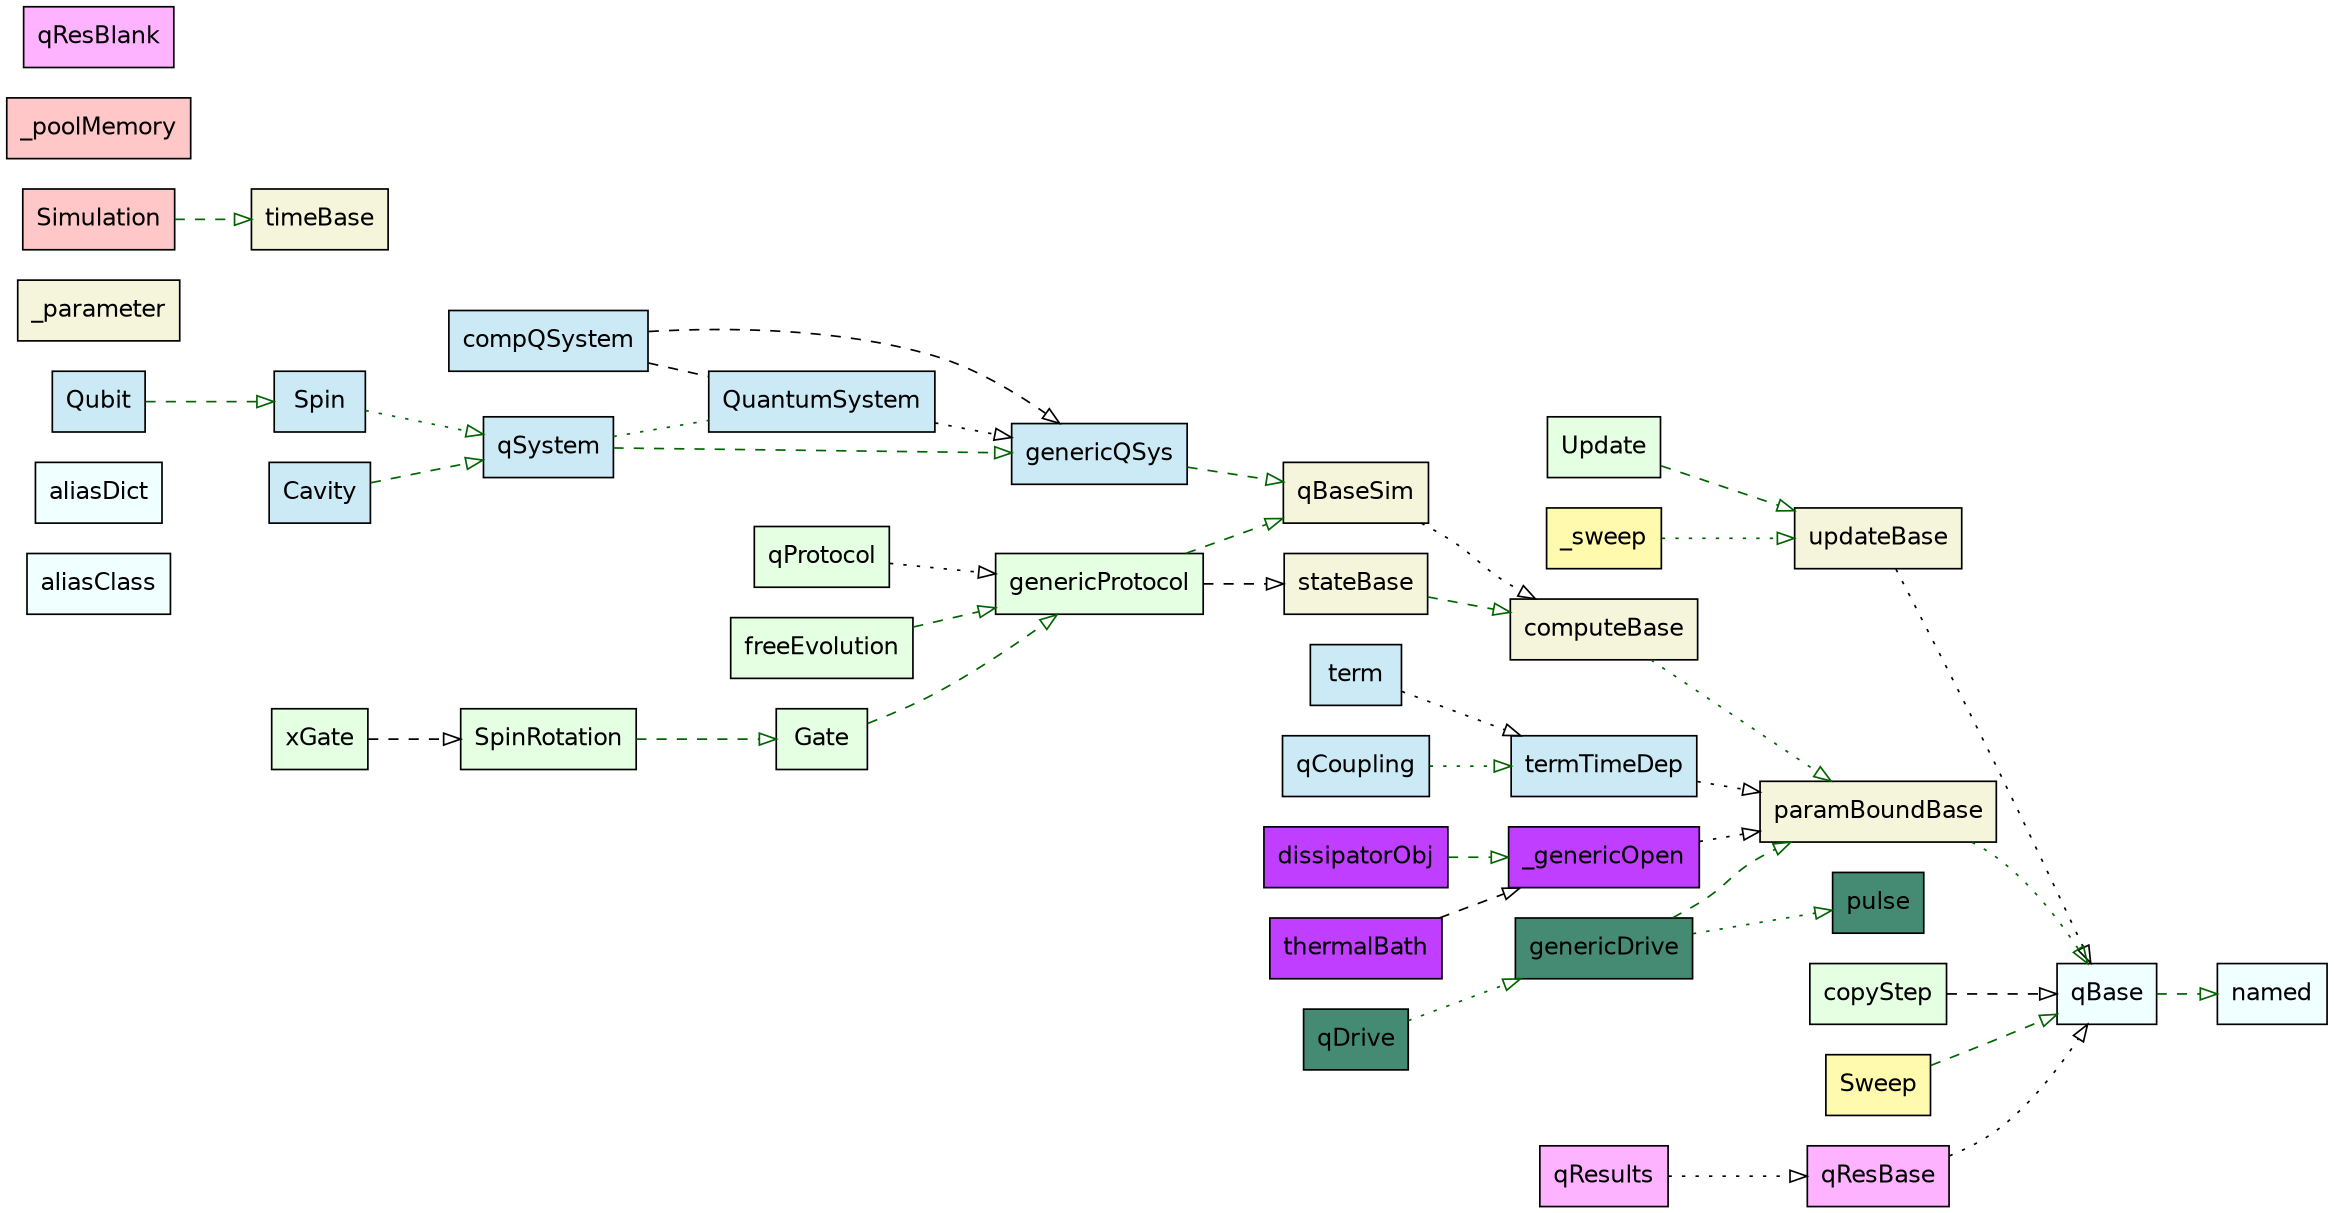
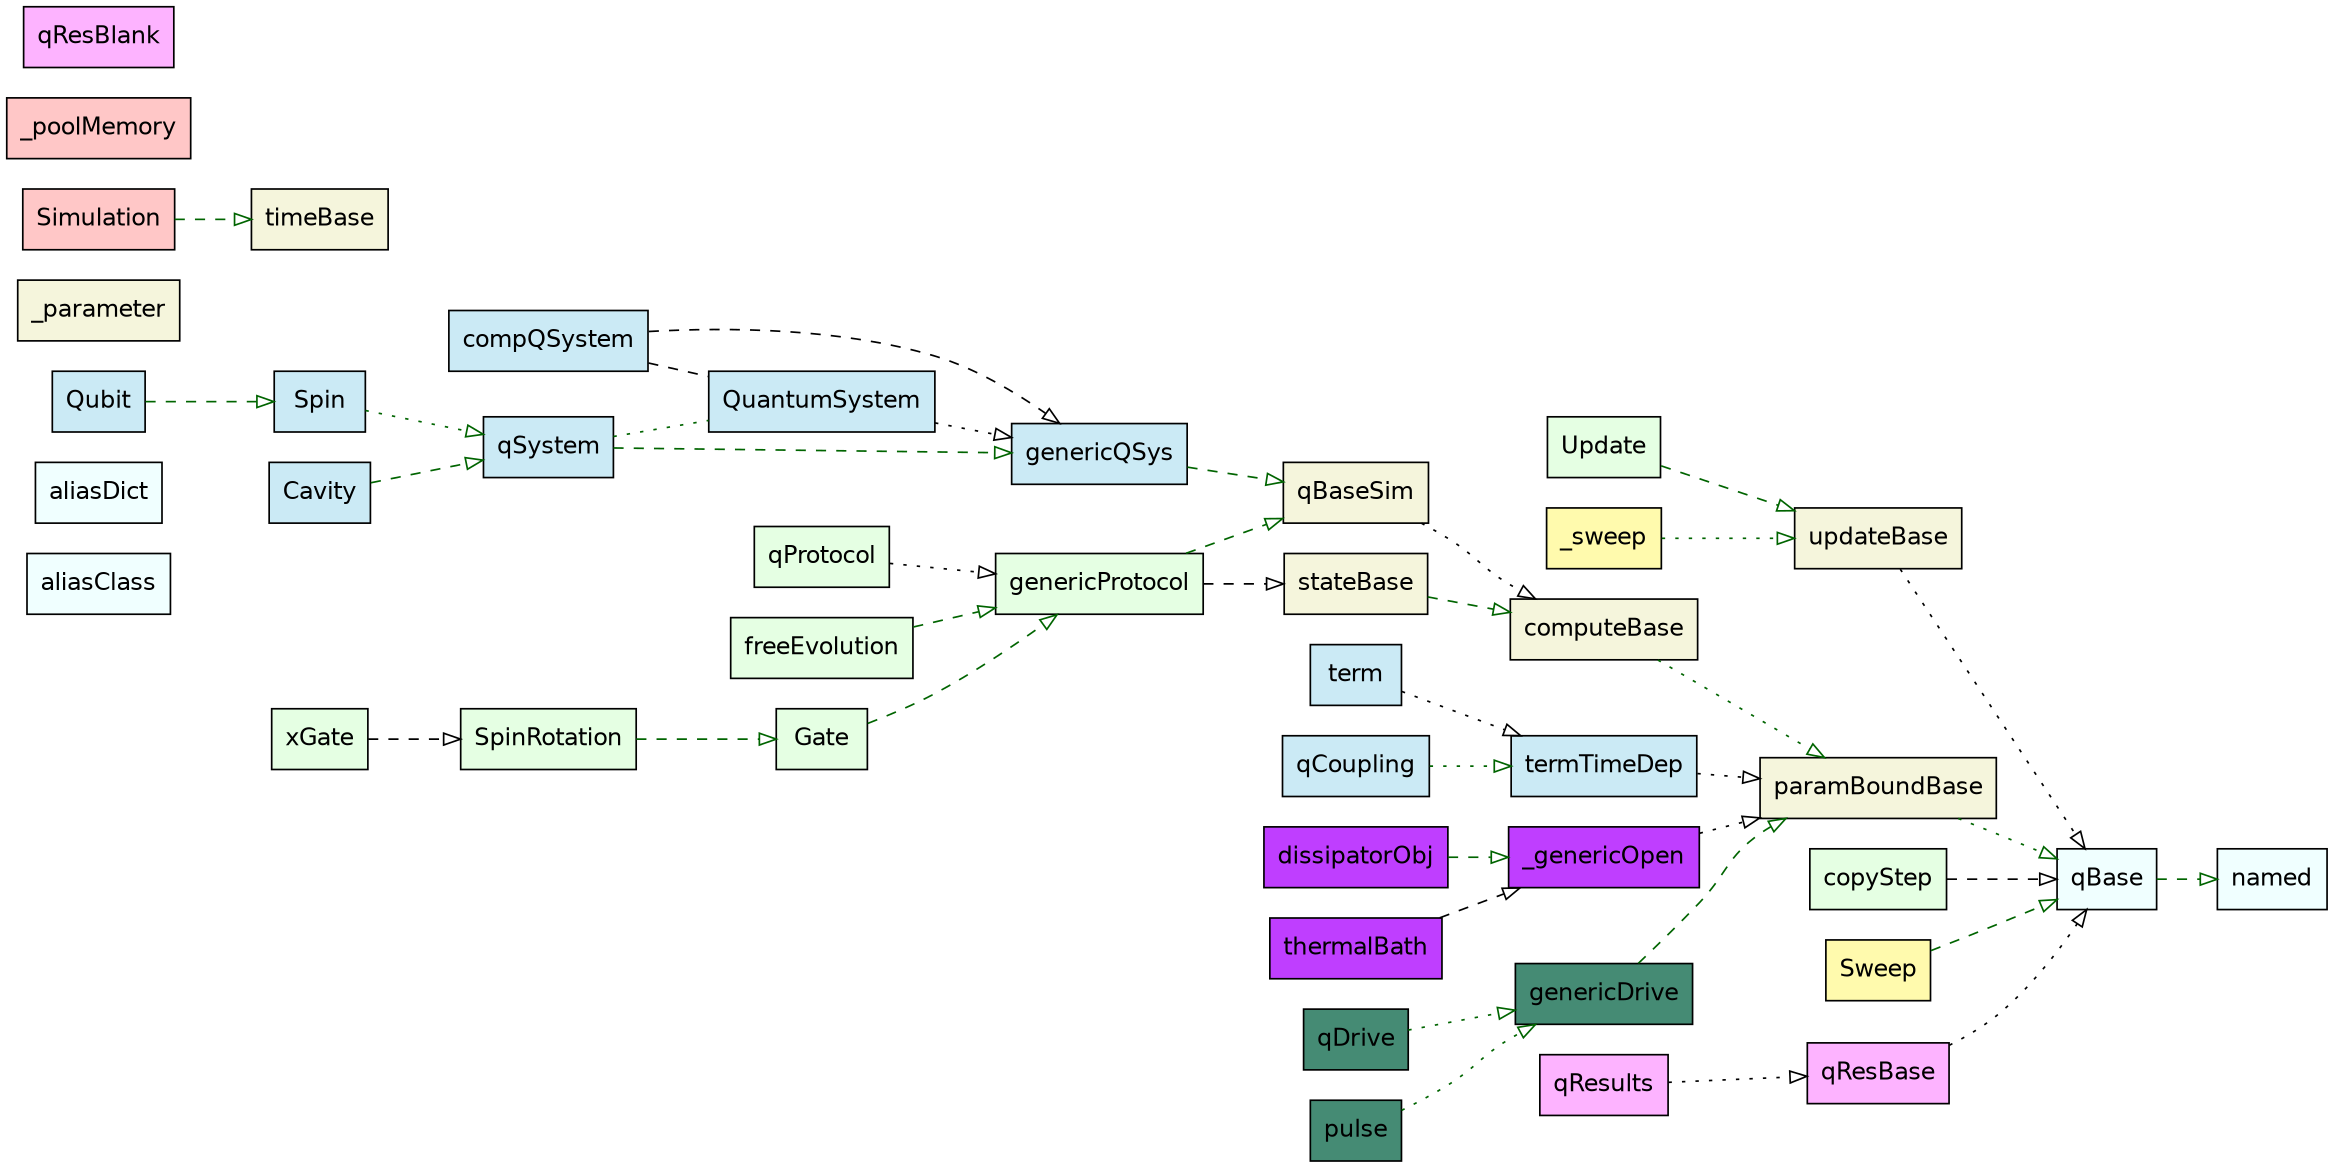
edge "genericDrive" -> "pulse": reversed
